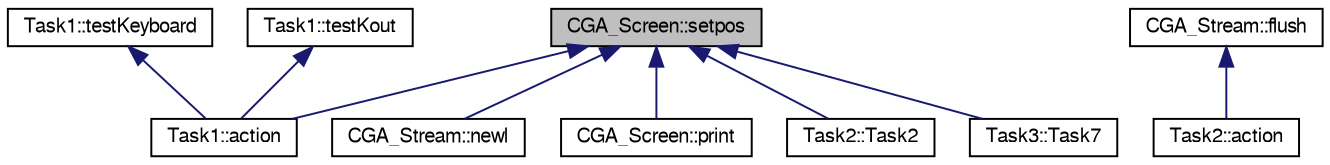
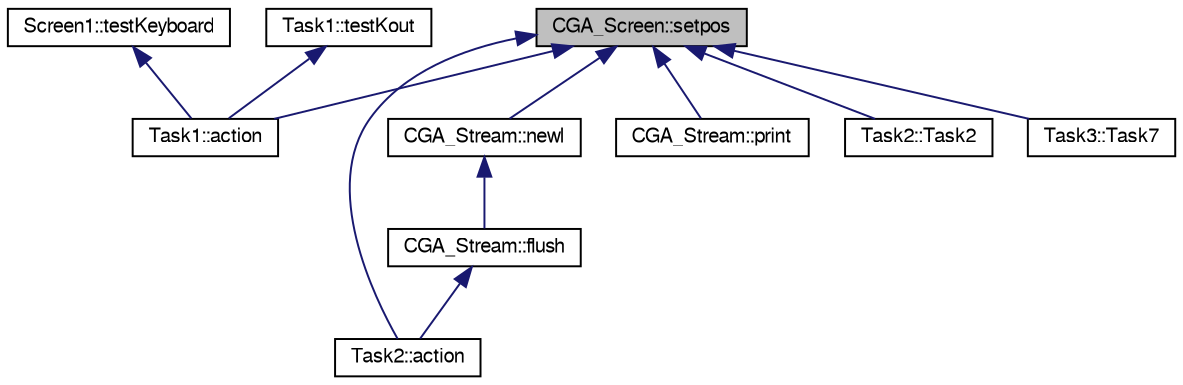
node "Task1::testKeyboard": label "Task1::testKeyboard" -> "Screen1::testKeyboard"
node "CGA_Screen::print": label "CGA_Screen::print" -> "CGA_Stream::print"
edge "Task2::action" -> "CGA_Screen::setpos": added
edge "CGA_Stream::flush" -> "CGA_Stream::newl": added
